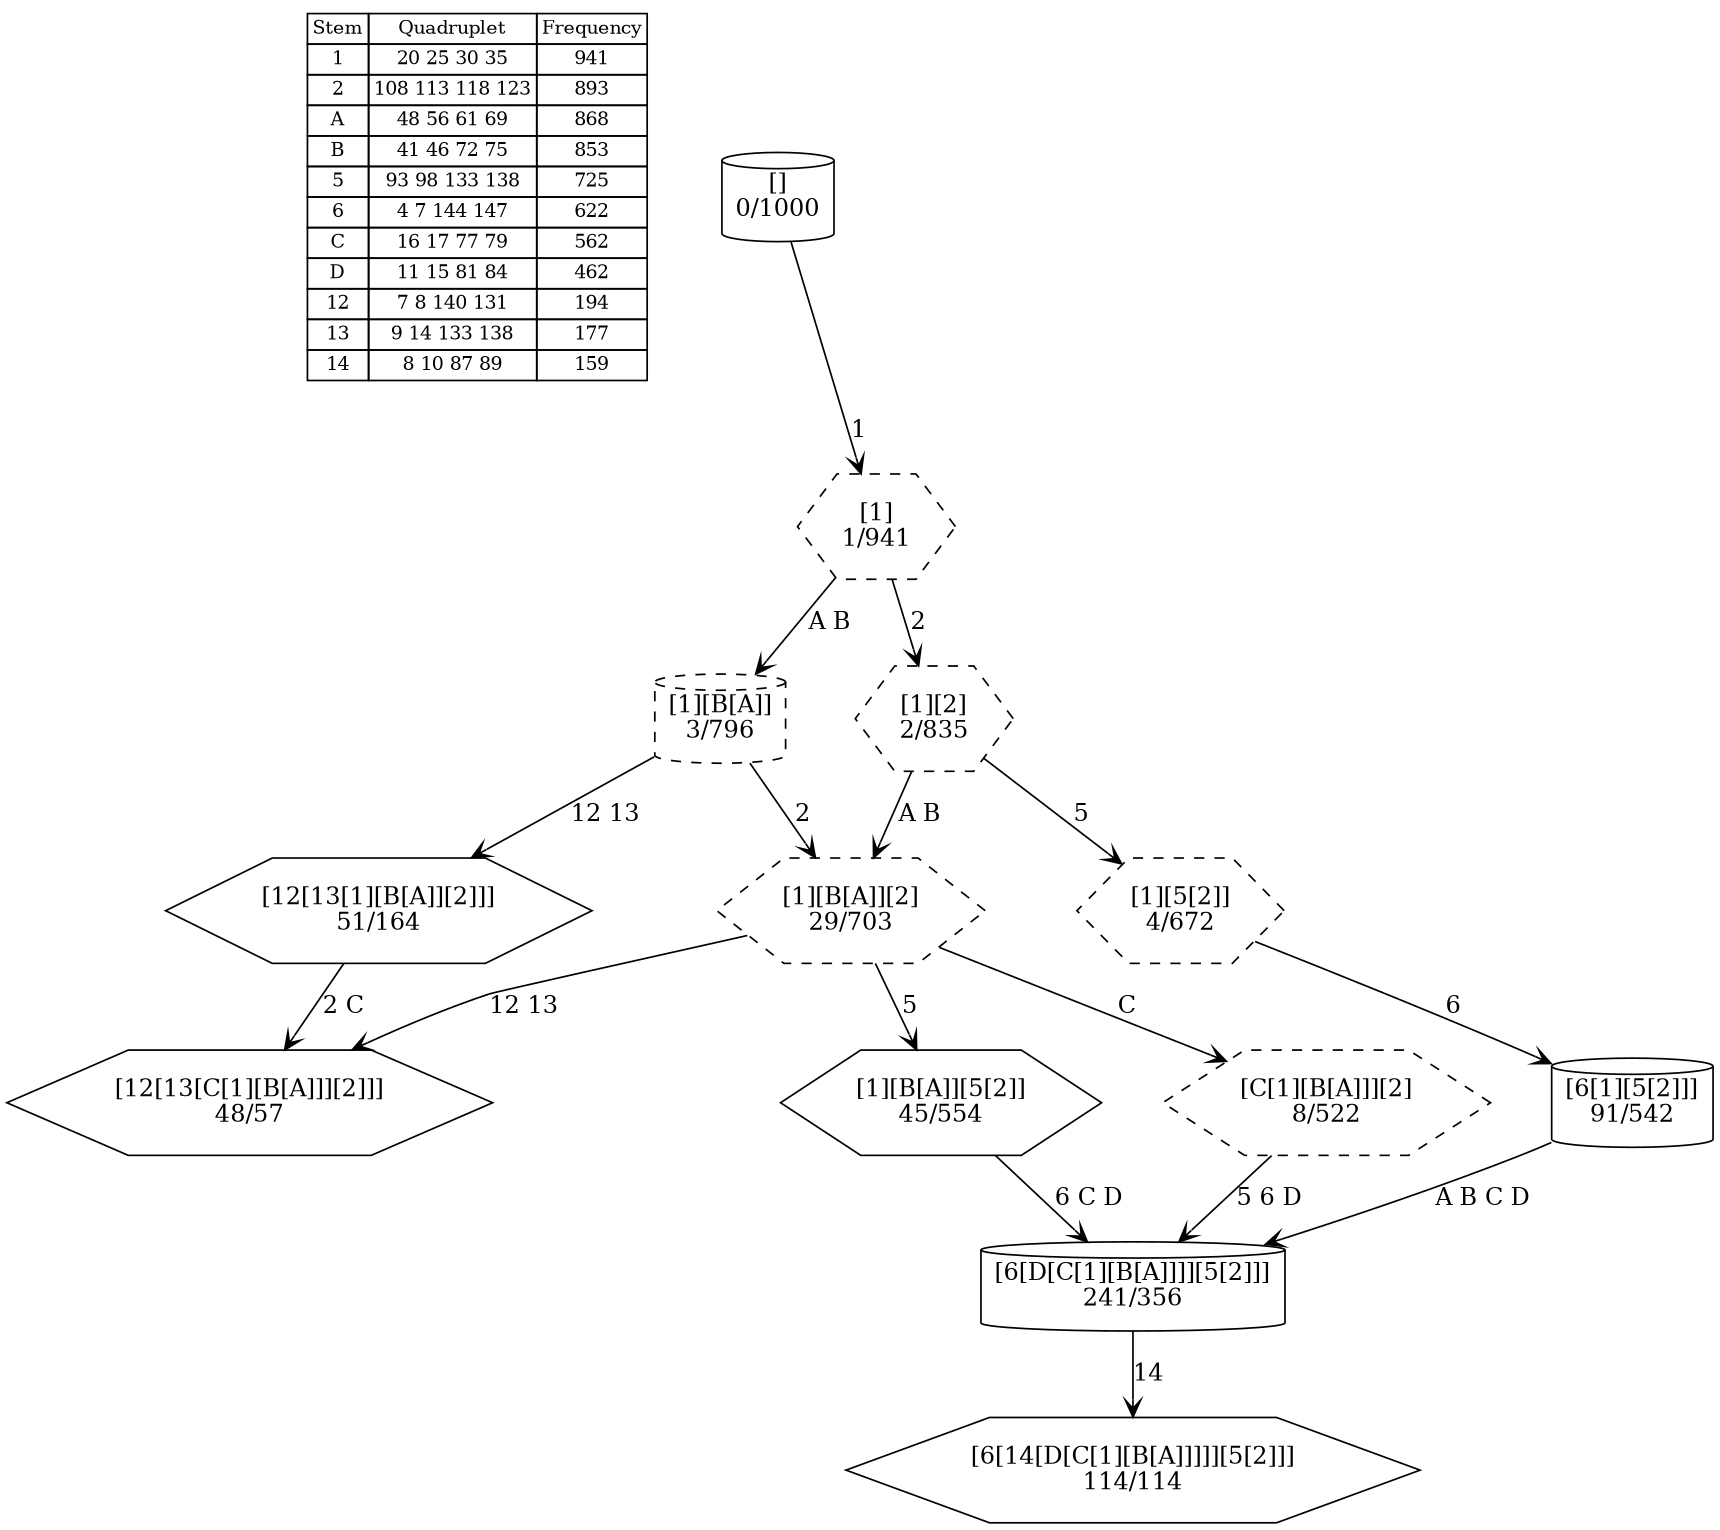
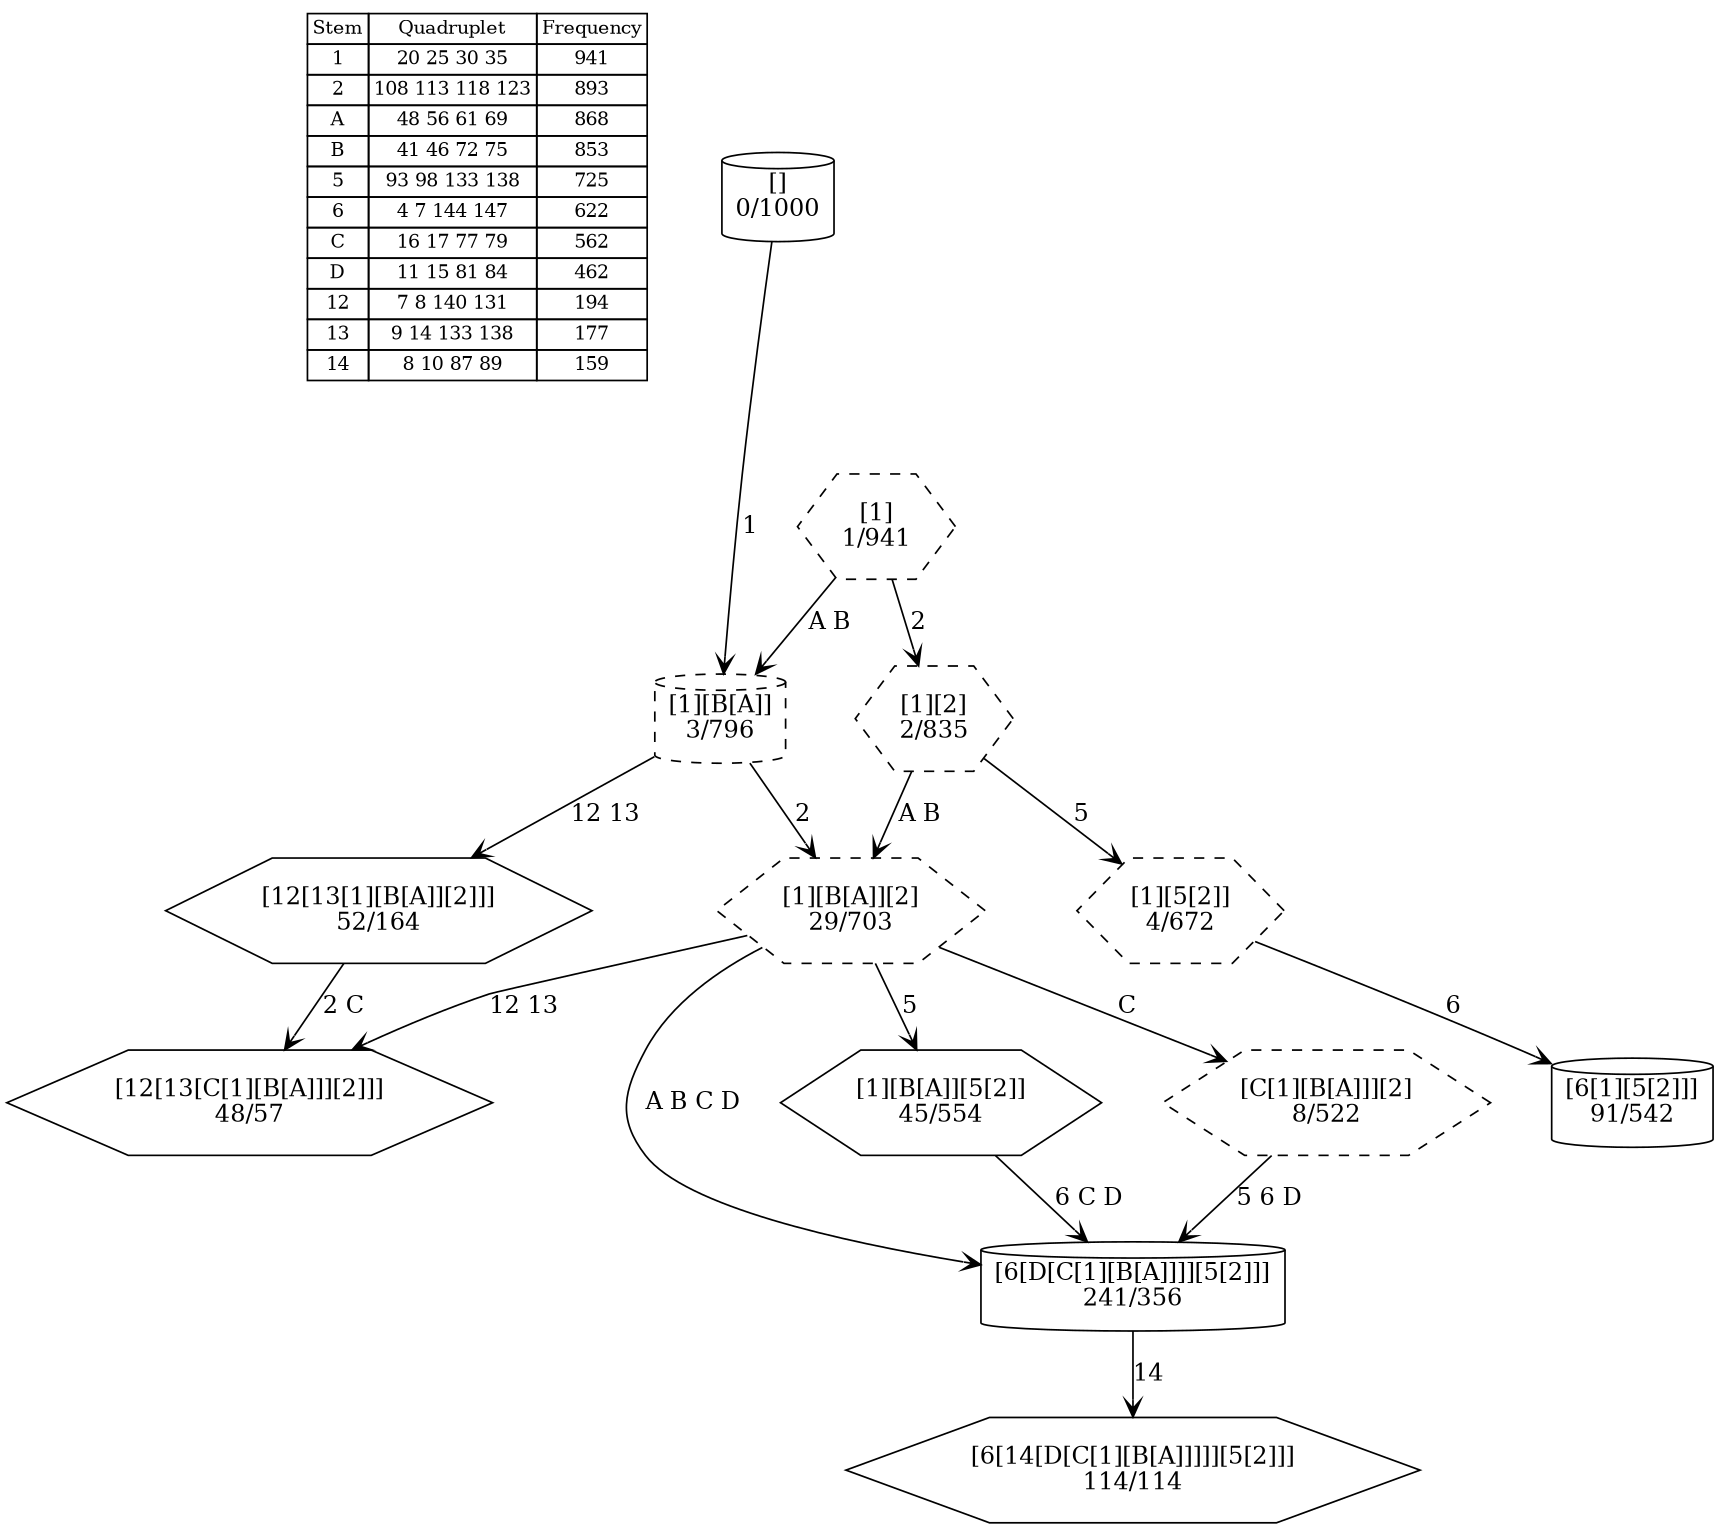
edge "[] 0/1000" -> "[1] 1/941": now "[] 0/1000" -> "[1][B[A]] 3/796"
node "[12[13[1][B[A]][2]]] 51/164": label "[12[13[1][B[A]][2]]] 51/164" -> "[12[13[1][B[A]][2]]] 52/164"
edge "[6[1][5[2]]] 91/542" -> "[6[D[C[1][B[A]]]][5[2]]] 241/356": now "[1][B[A]][2] 29/703" -> "[6[D[C[1][B[A]]]][5[2]]] 241/356"
